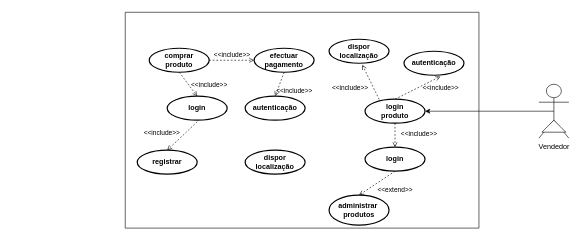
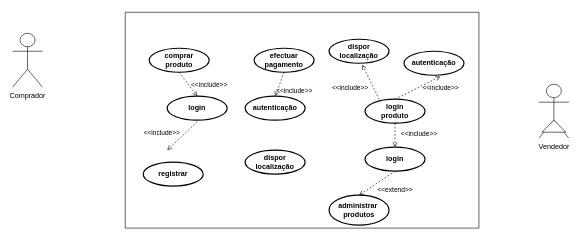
node "Comprador": added
edge "comprar produto" -> "efectuar pagamento": removed, label "<<include>>"
edge "Vendedor" -> "login produto": removed
node "registrar": moved (167, 162) -> (173, 174)
